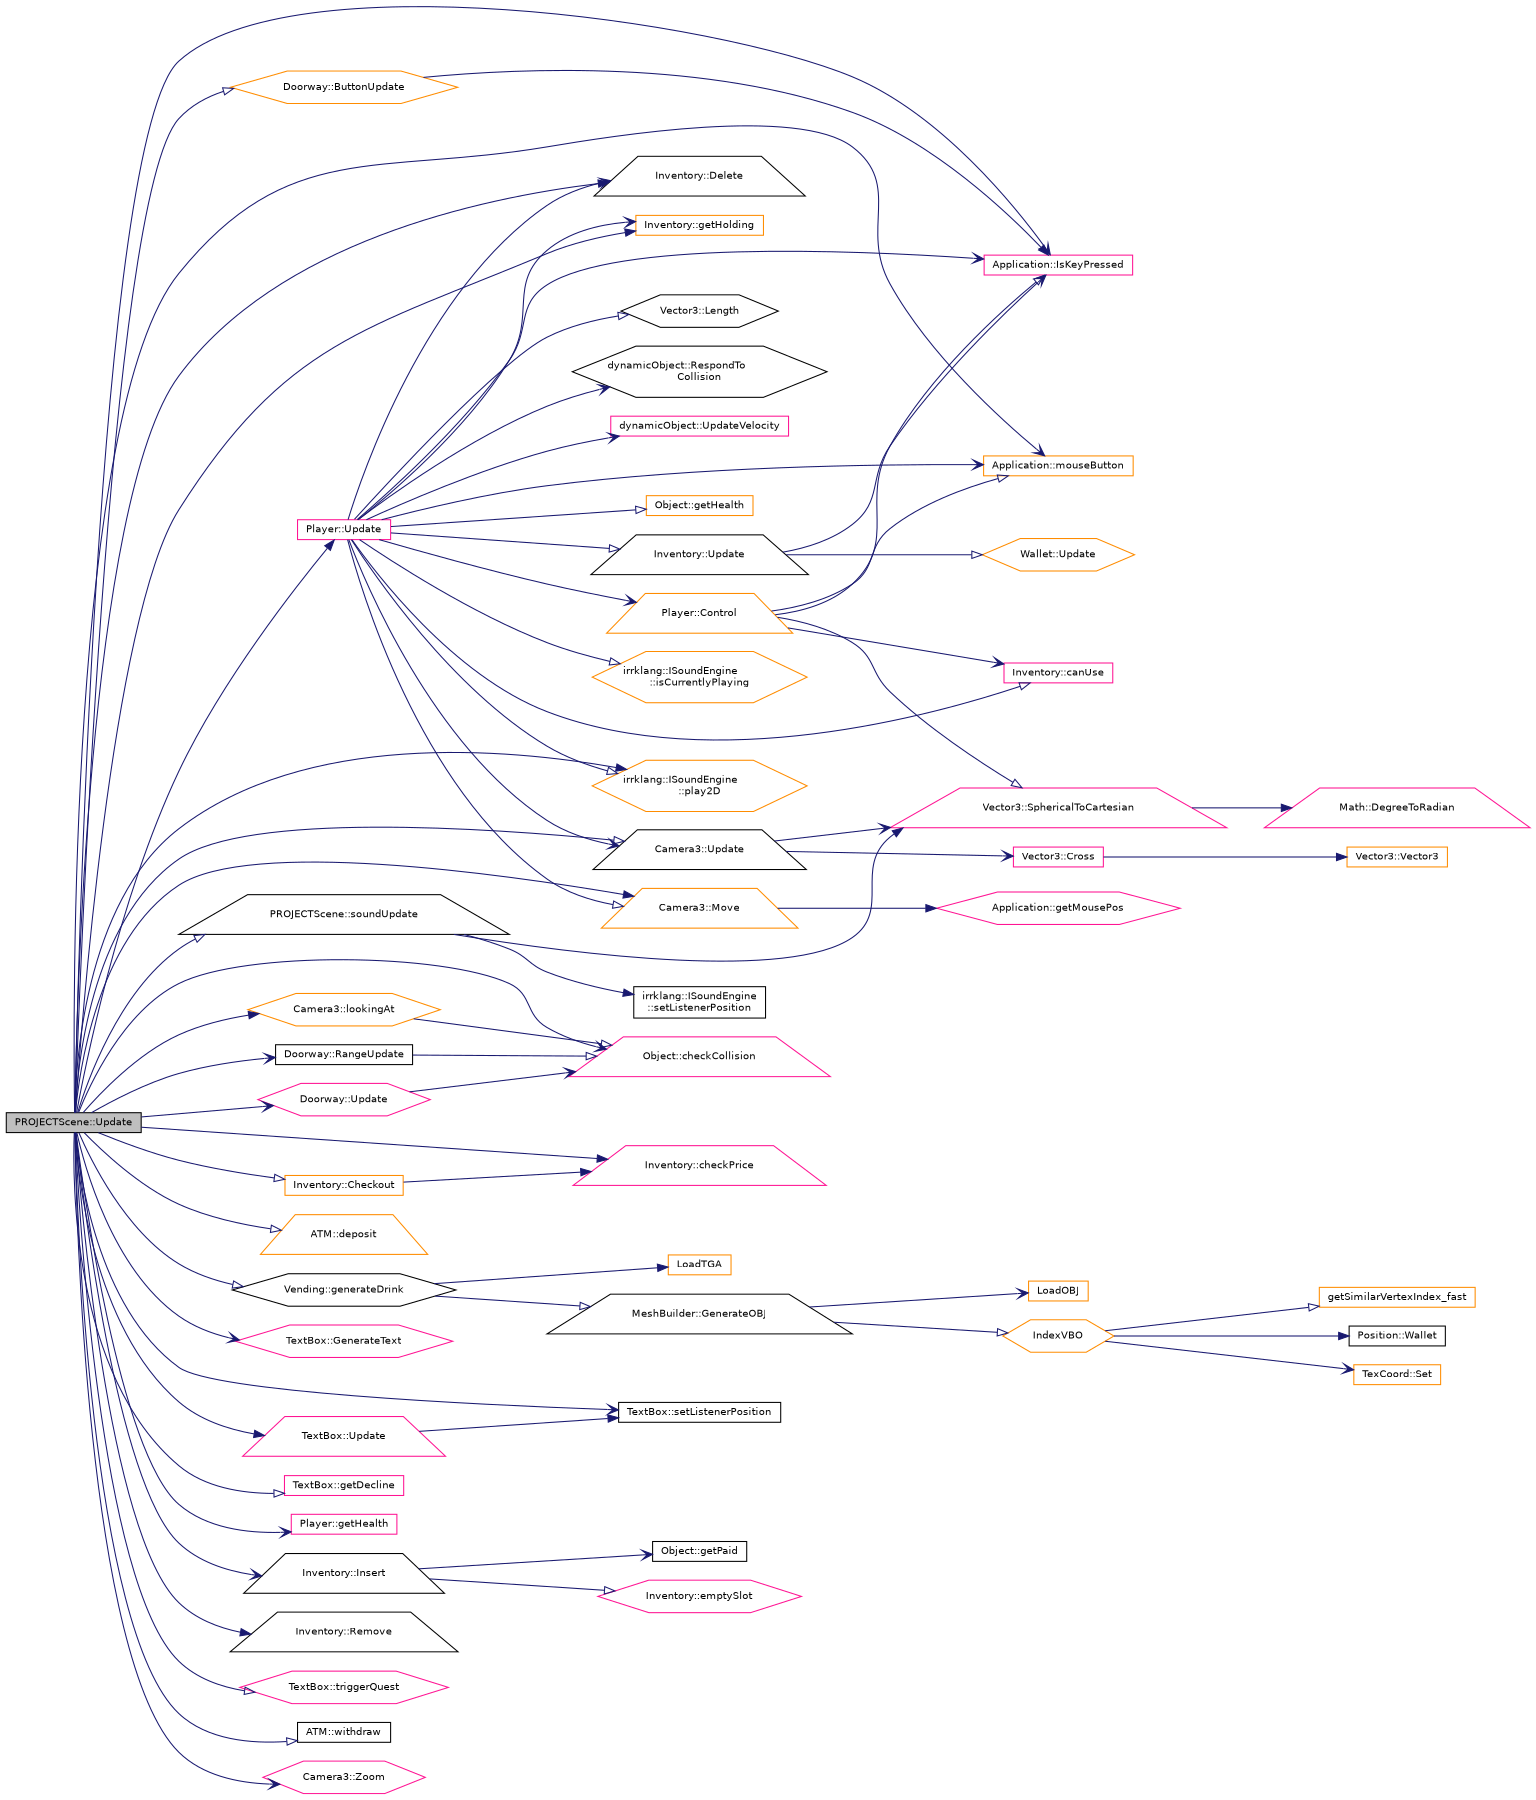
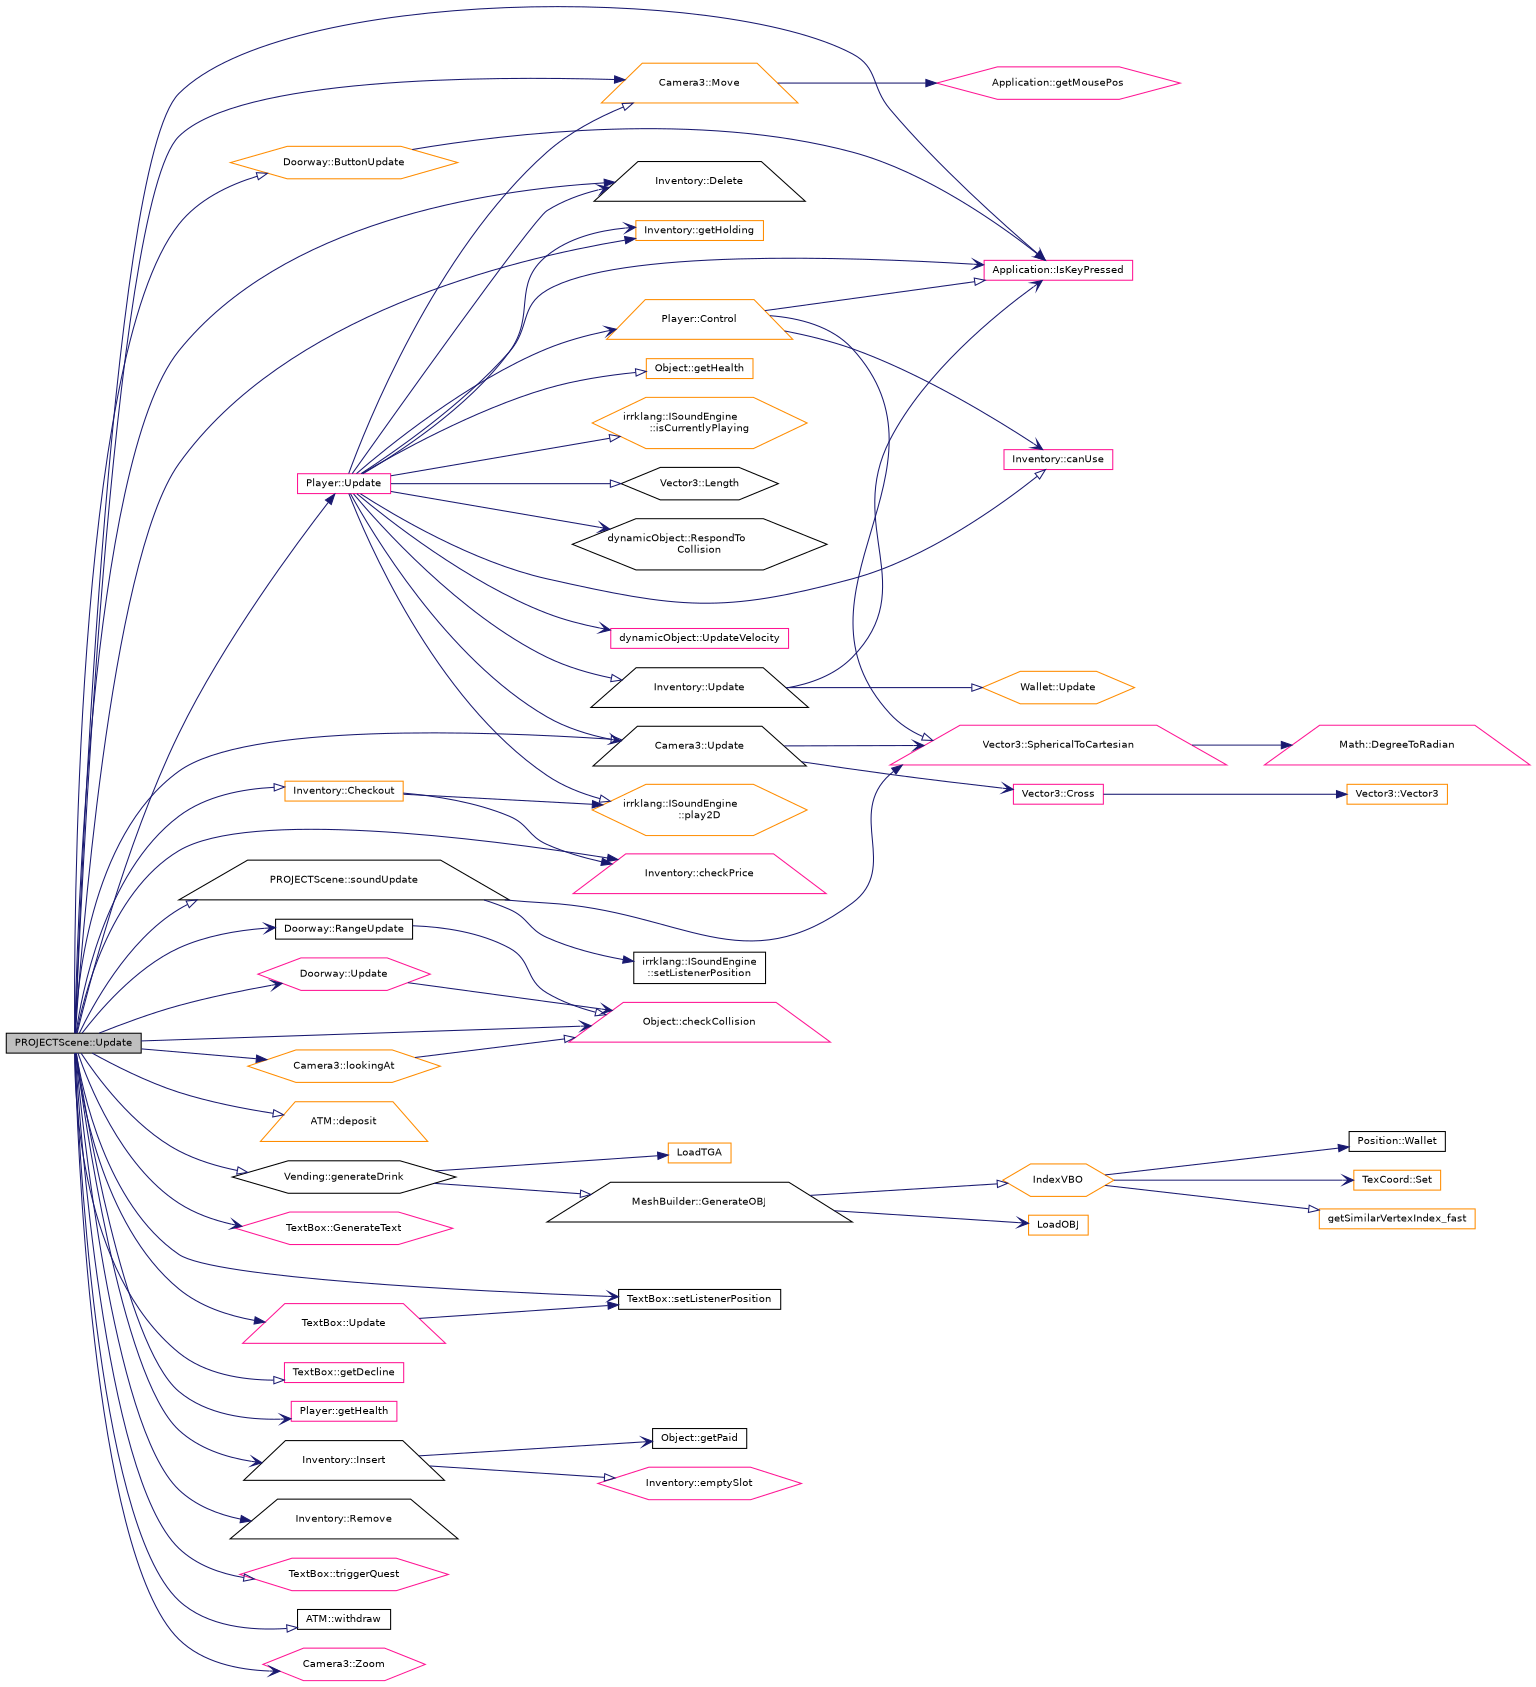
node "Application::mouseButton": removed
edge "PROJECTScene::Update" -> "irrklang::ISoundEngine ::play2D": now "Inventory::Checkout" -> "irrklang::ISoundEngine ::play2D"
